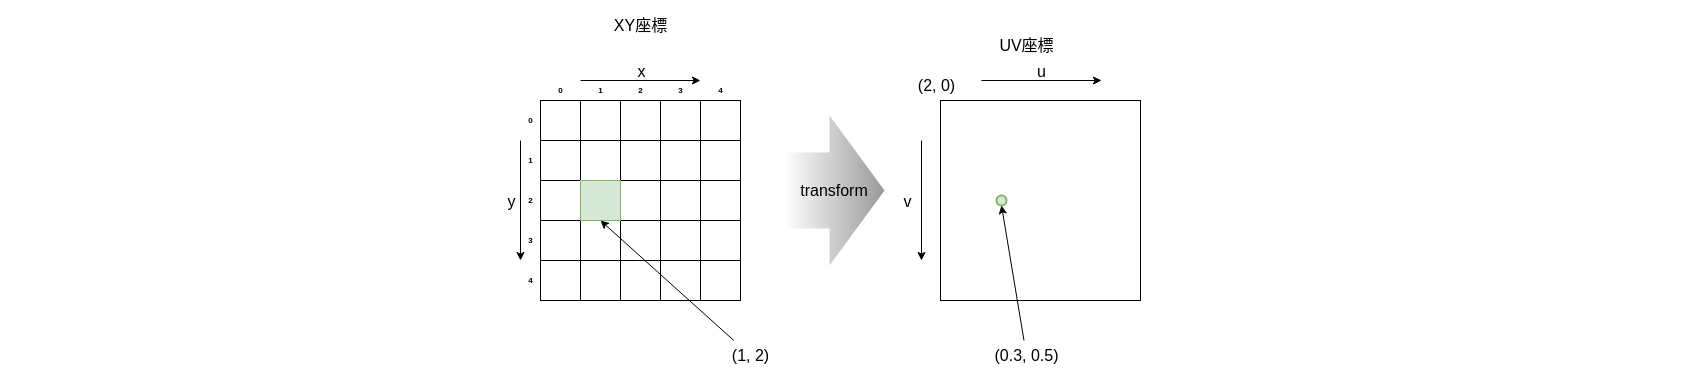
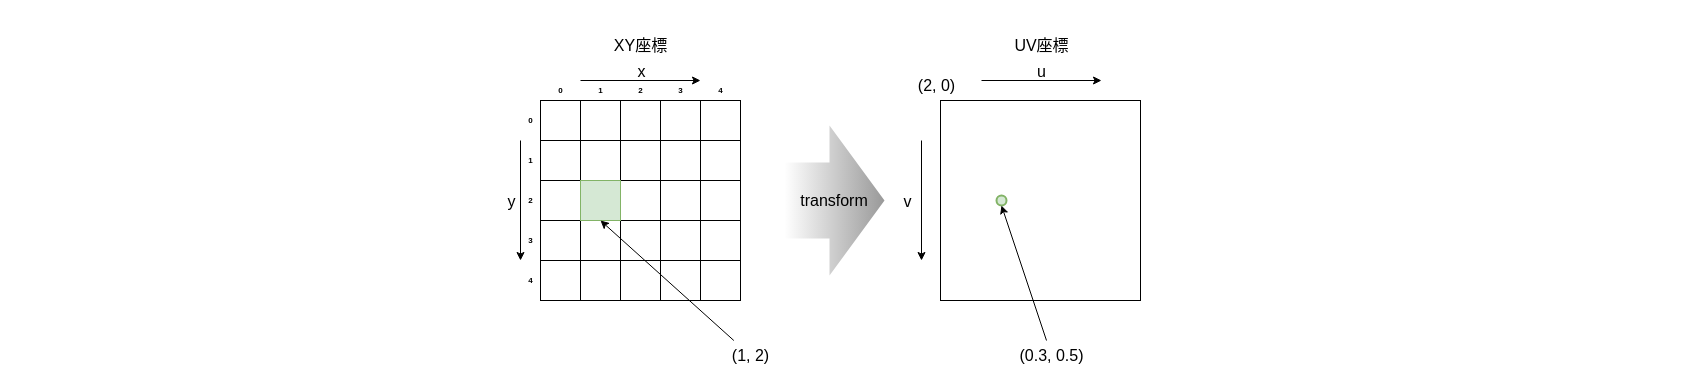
node "XY座標": moved (641, 26) -> (641, 46)
node "UV座標": moved (1027, 46) -> (1042, 46)
node "transform": moved (835, 191) -> (835, 201)
node "(0.3, 0.5)": moved (1027, 356) -> (1052, 356)
